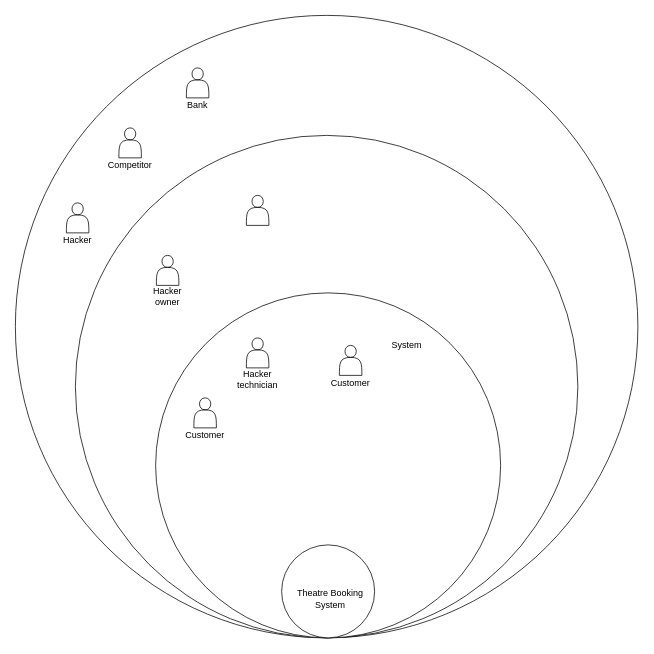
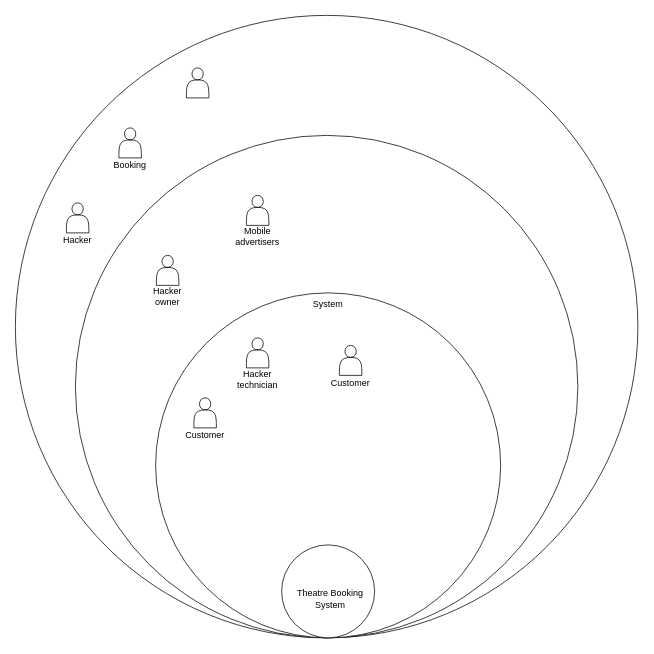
node "Bank": removed
node "Competitor": label "Competitor" -> "Booking"
node "Mobile advertisers": added
node "System": moved (407, 345) -> (328, 304)
